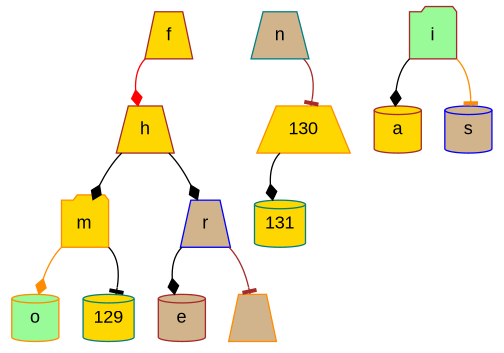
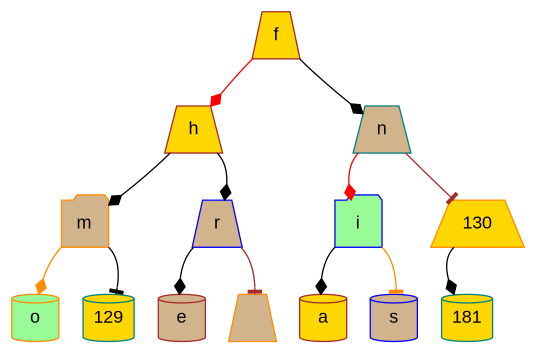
node "i": color brown -> blue
edge "f" -> "n": added
edge "n" -> "i": added
node "m": fillcolor gold -> tan
node "131": label "131" -> "181"
